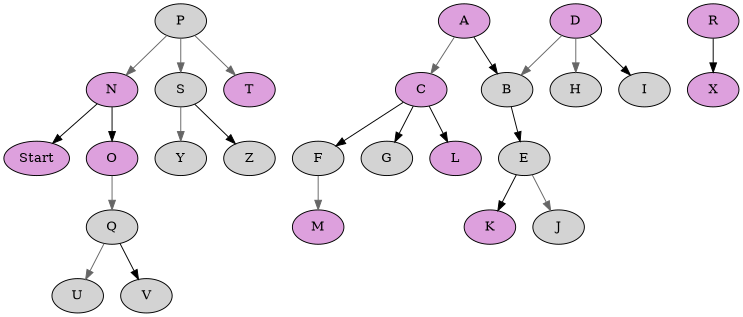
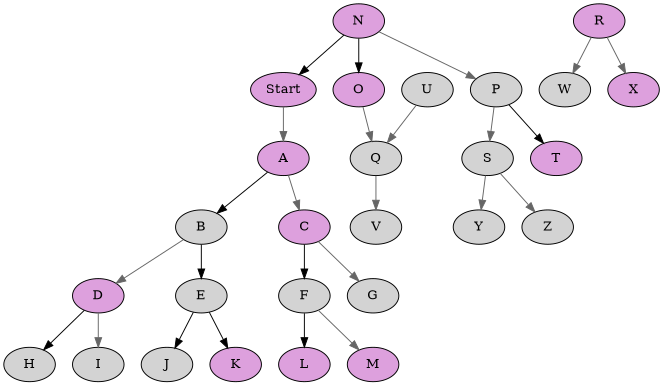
edge "D" -> "H": color gray40 -> black
edge "R" -> "X": color black -> gray40
edge "P" -> "N": reversed
edge "P" -> "T": color gray40 -> black
edge "D" -> "B": reversed
edge "D" -> "I": color black -> gray40
node "W": added
edge "Start" -> "A": added
edge "C" -> "G": color black -> gray40
edge "C" -> "L": now "F" -> "L"
edge "S" -> "Z": color black -> gray40
edge "E" -> "J": color gray40 -> black
edge "Q" -> "U": reversed
edge "Q" -> "V": color black -> gray40
